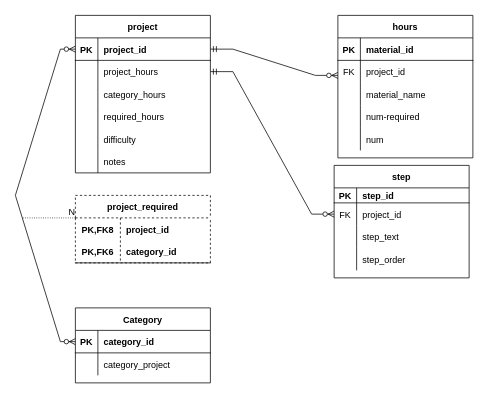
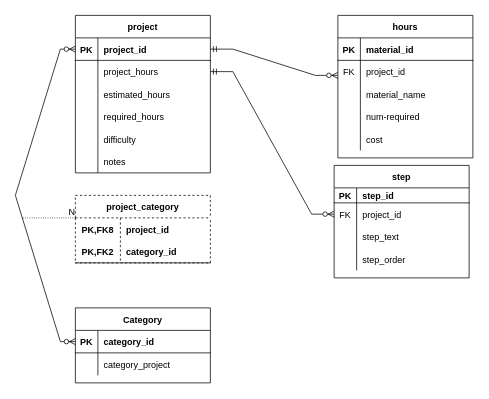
node "category_hours": label "category_hours" -> "estimated_hours"
node "num": label "num" -> "cost"
node "project_required": label "project_required" -> "project_category"
node "PK,FK6": label "PK,FK6" -> "PK,FK2"
